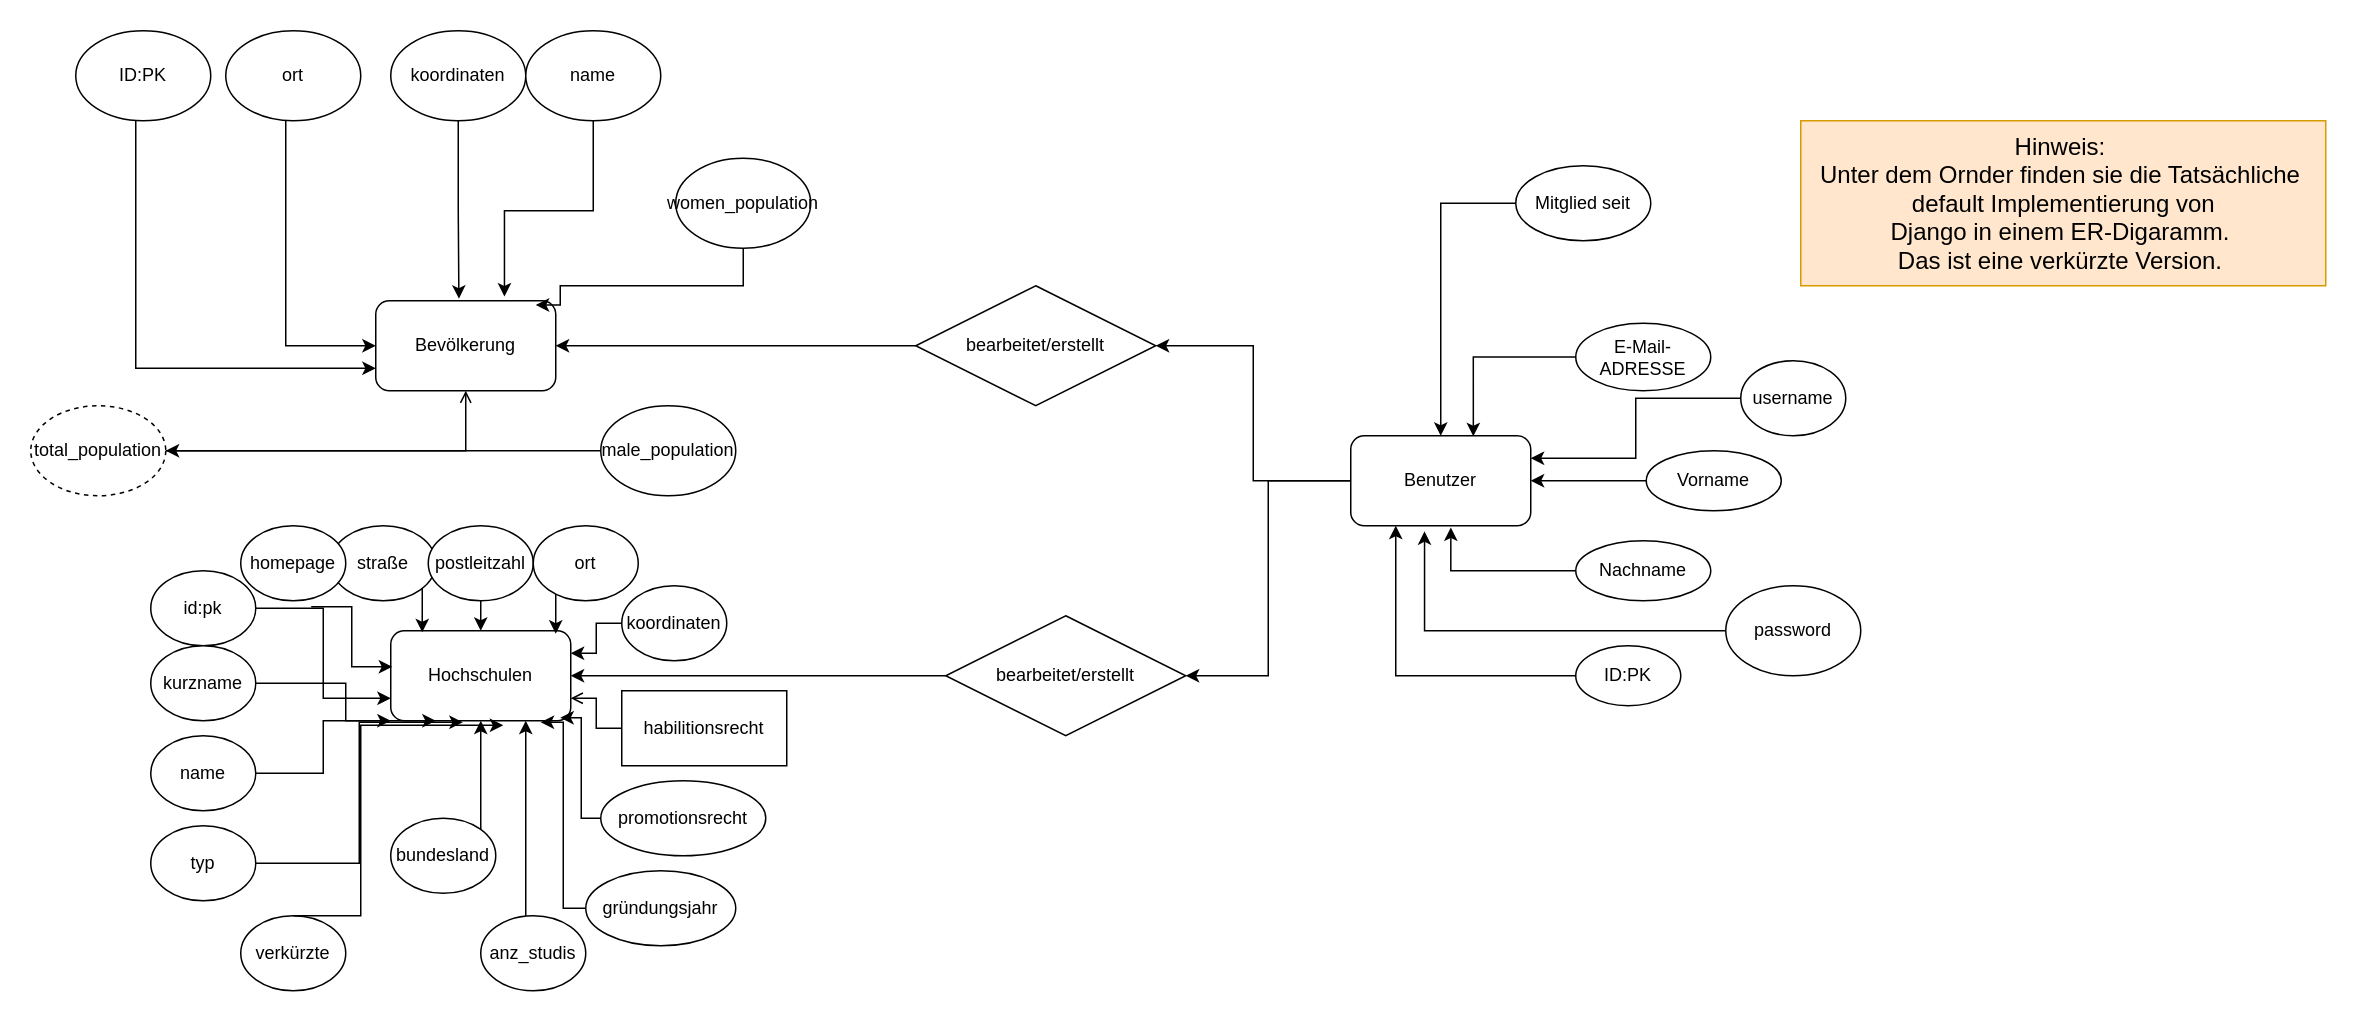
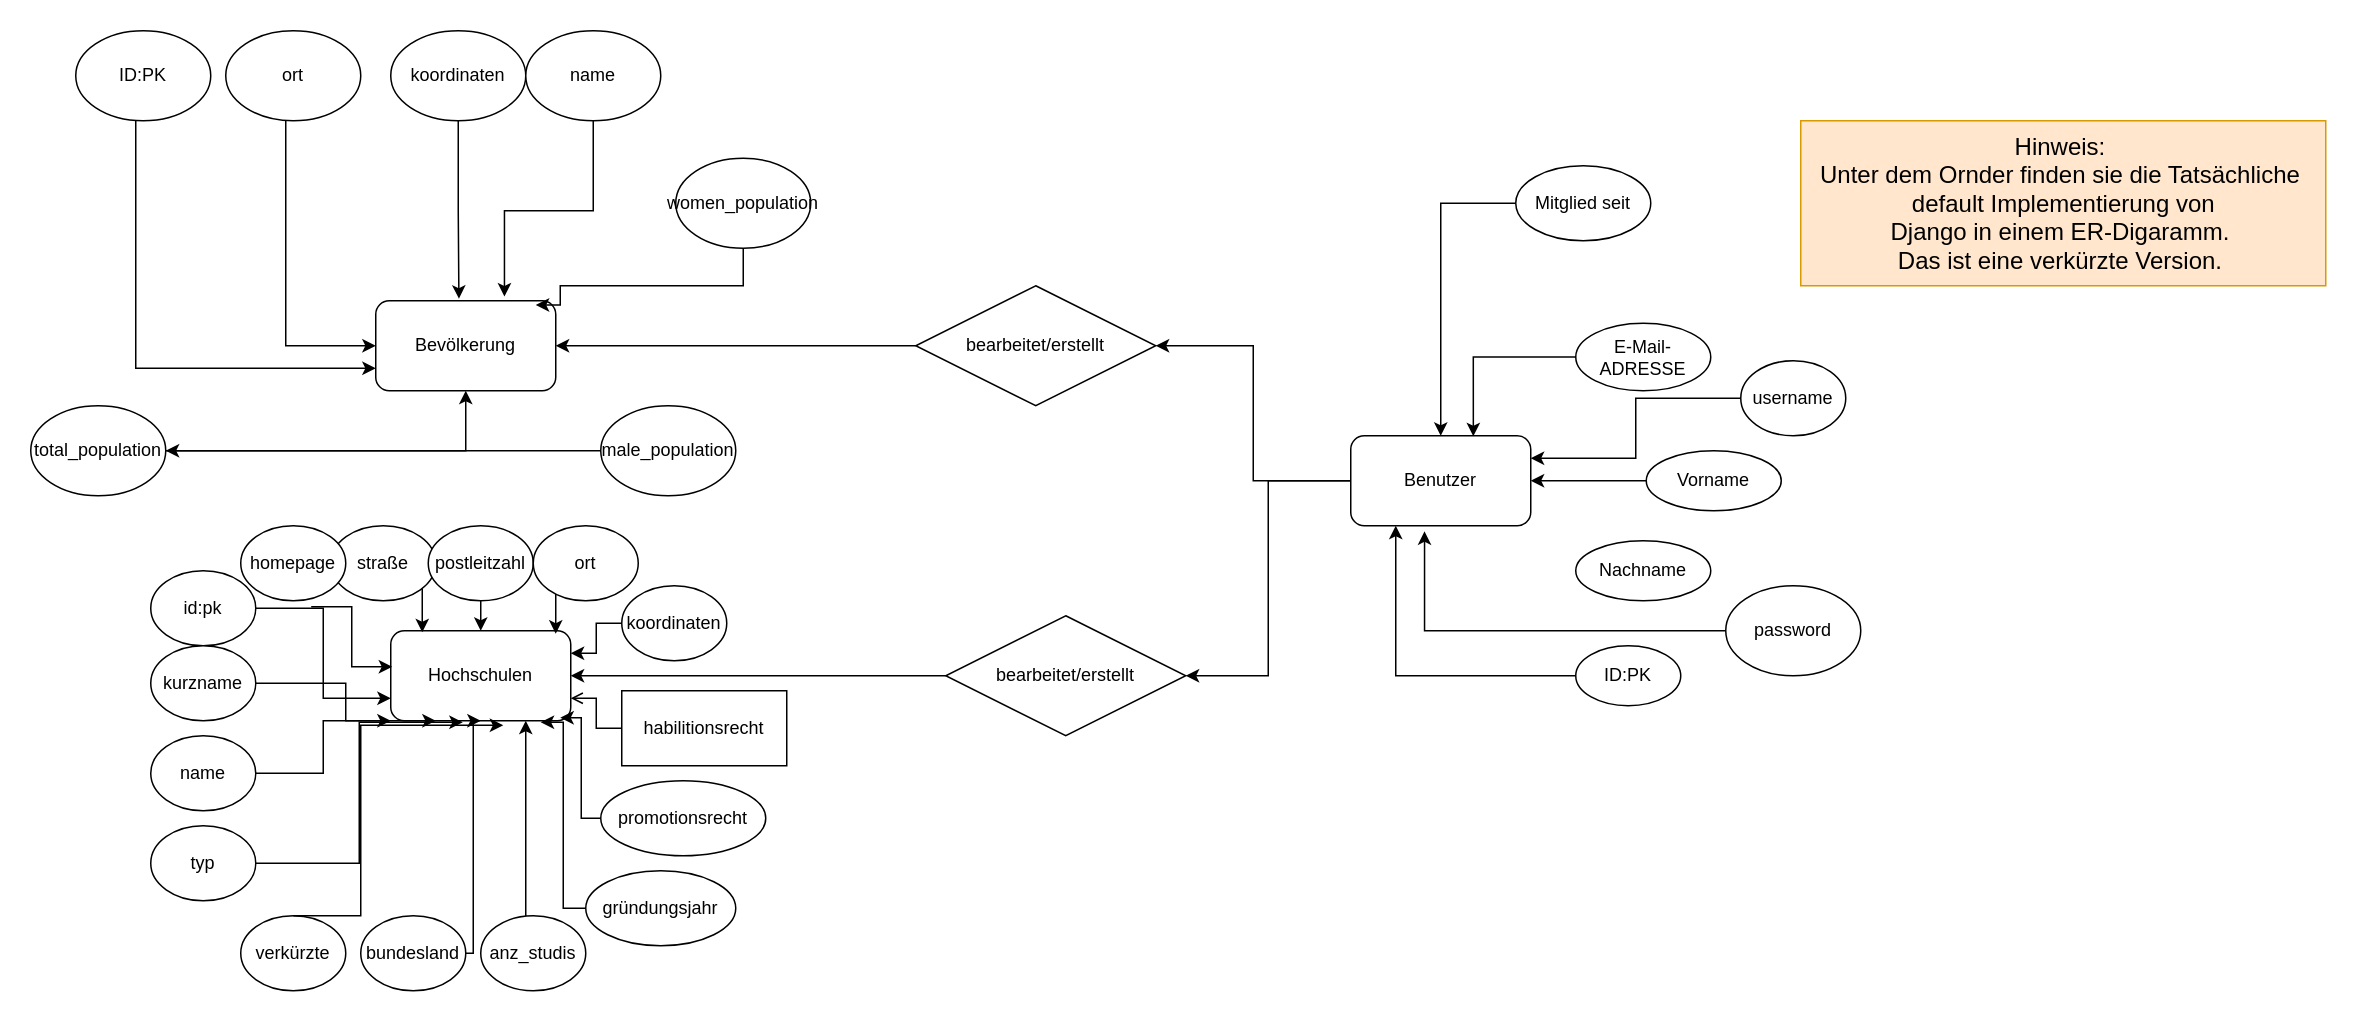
edge "total_population" -> "Bevölkerung": arrowhead open -> classic
node "total_population": style dashed -> solid
edge "Nachname" -> "Benutzer": removed
node "bundesland": moved (443, 856) -> (413, 953)
